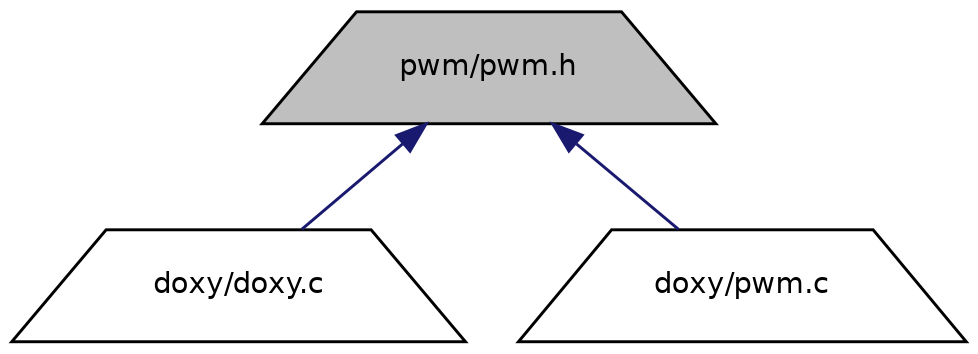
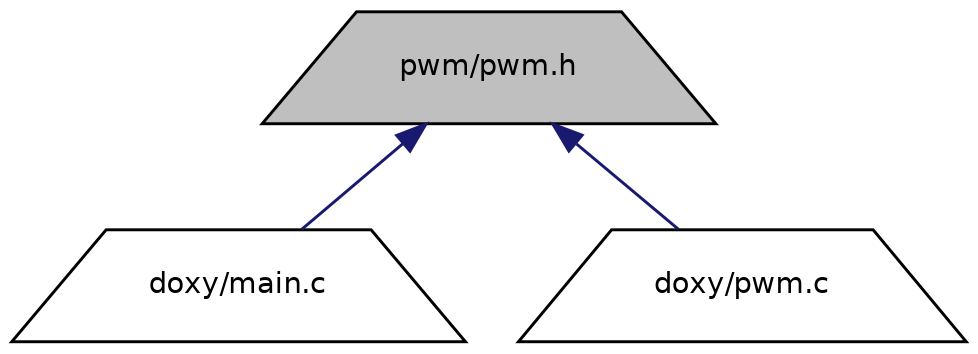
node "doxy/doxy.c": label "doxy/doxy.c" -> "doxy/main.c"
